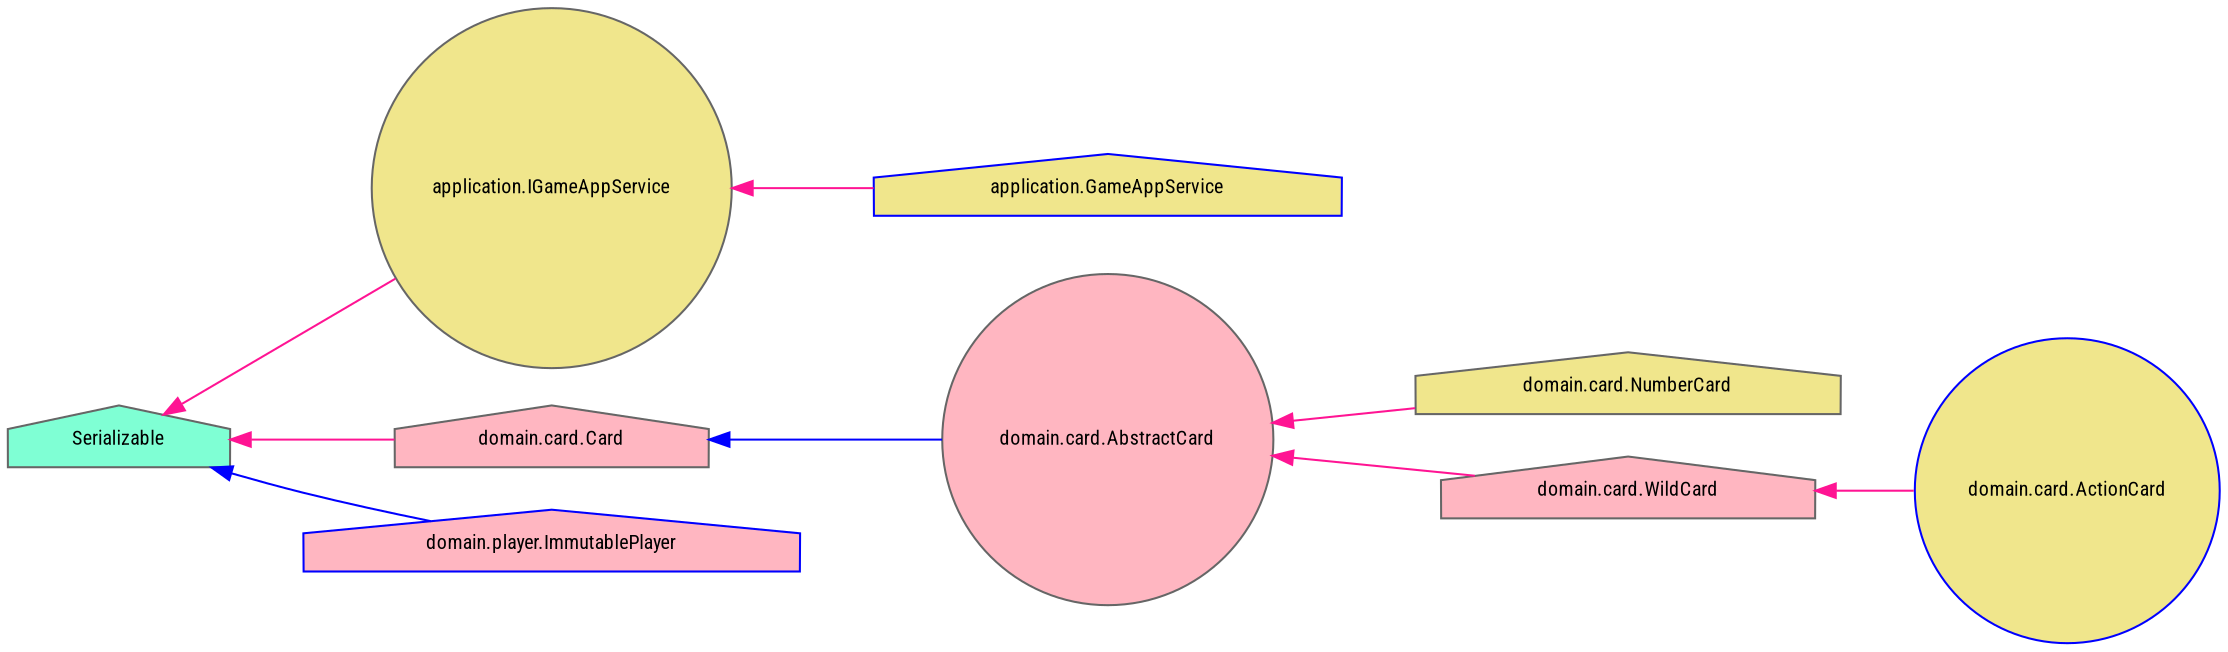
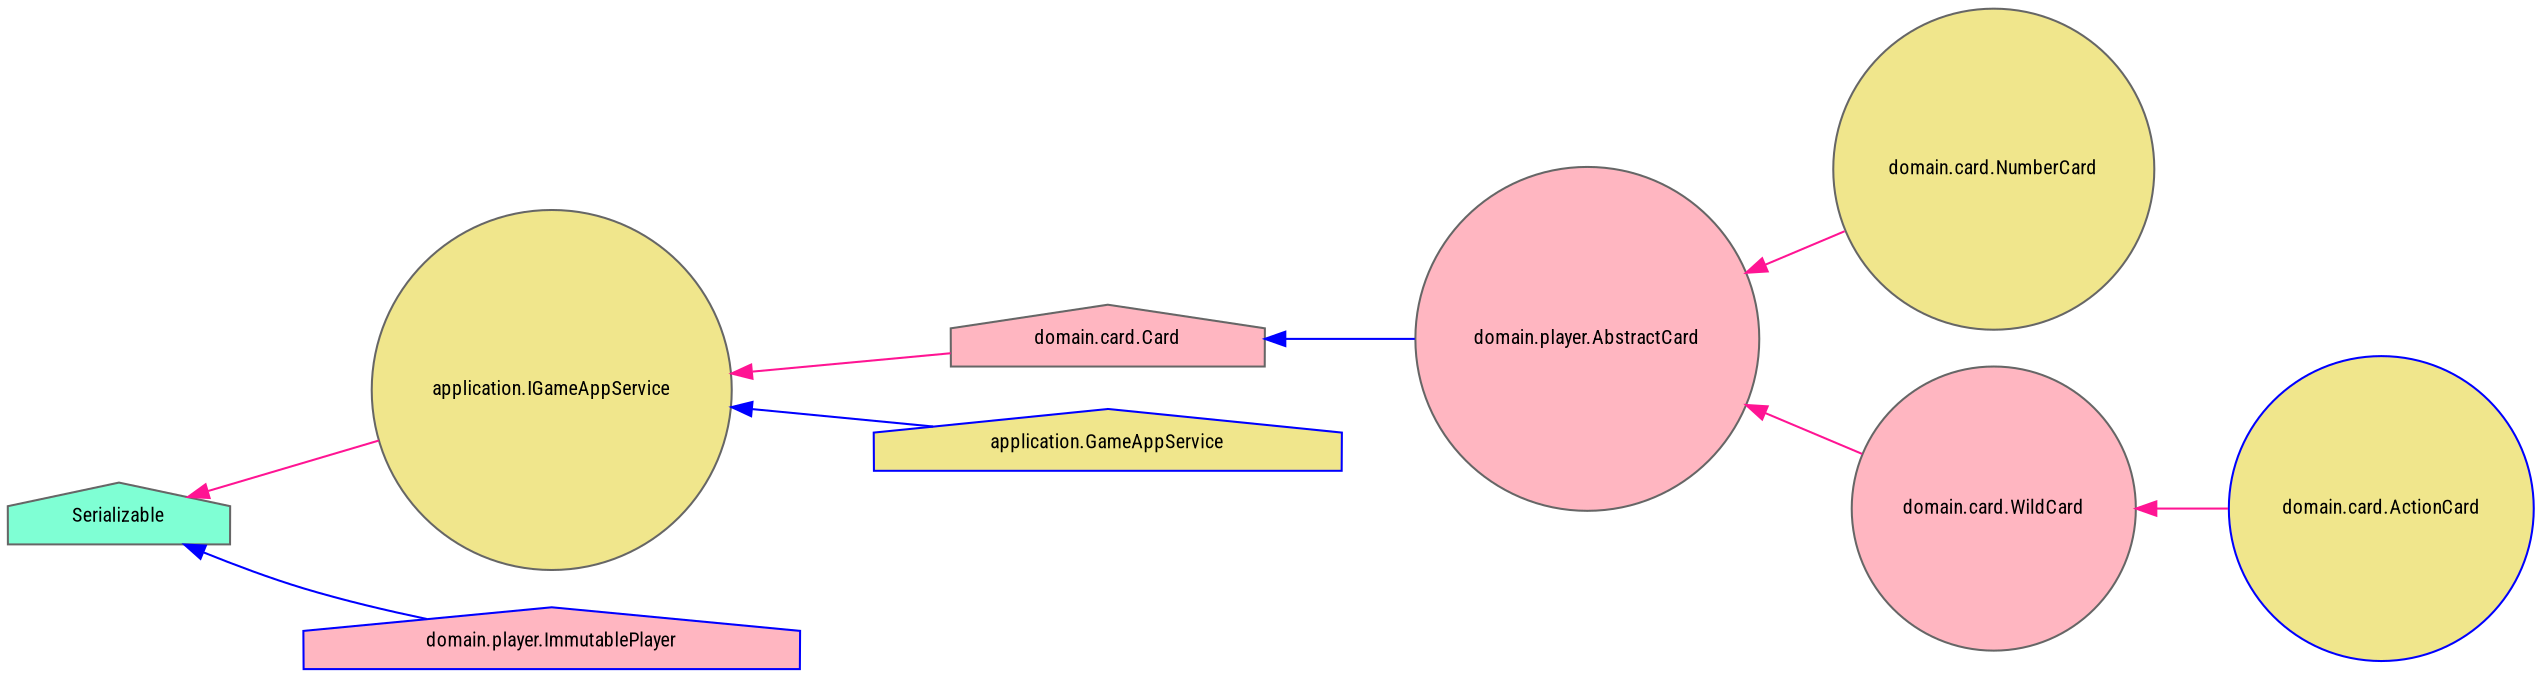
edge "application.GameAppService" -> "application.IGameAppService": color deeppink -> blue
node "domain.card.NumberCard": shape house -> circle
edge "domain.card.Card" -> "Serializable": now "domain.card.Card" -> "application.IGameAppService"
node "domain.card.AbstractCard": label "domain.card.AbstractCard" -> "domain.player.AbstractCard"
node "domain.card.WildCard": shape house -> circle
